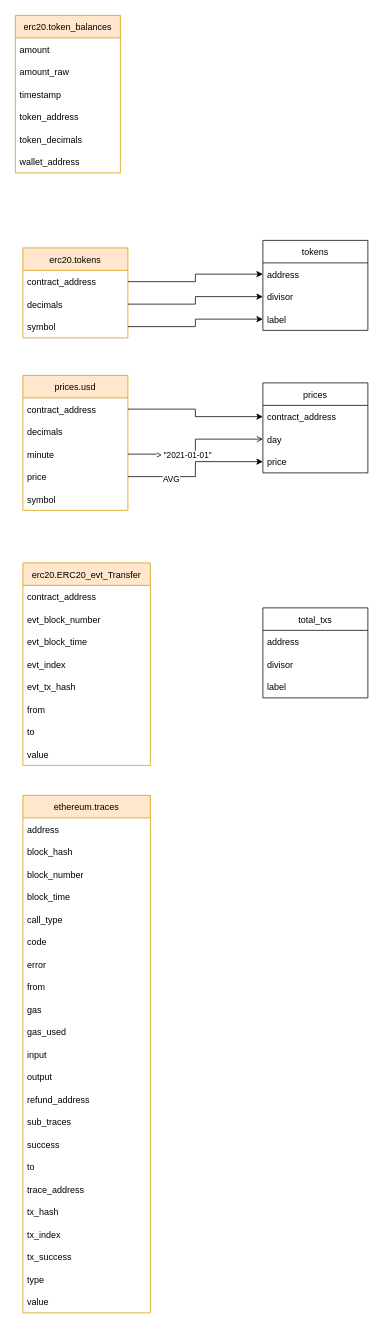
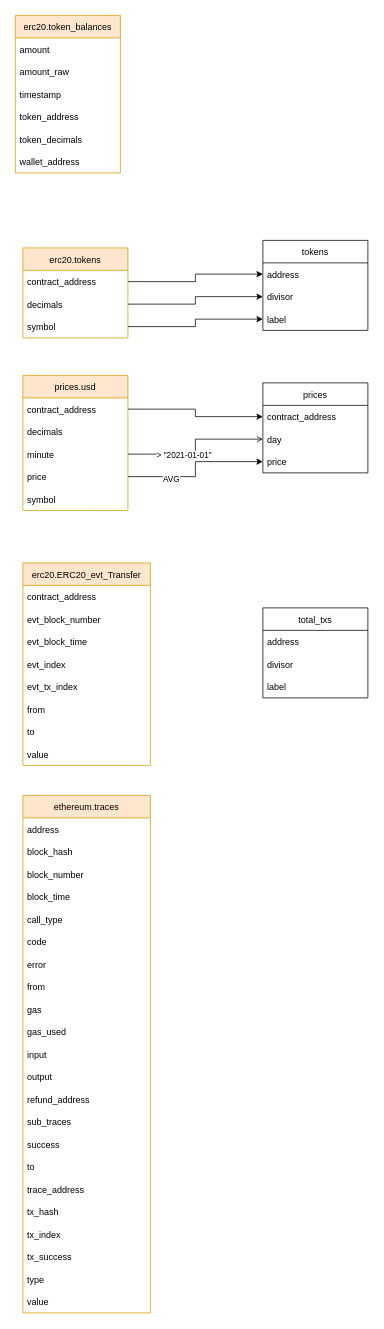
node "evt_tx_hash": label "evt_tx_hash" -> "evt_tx_index"
